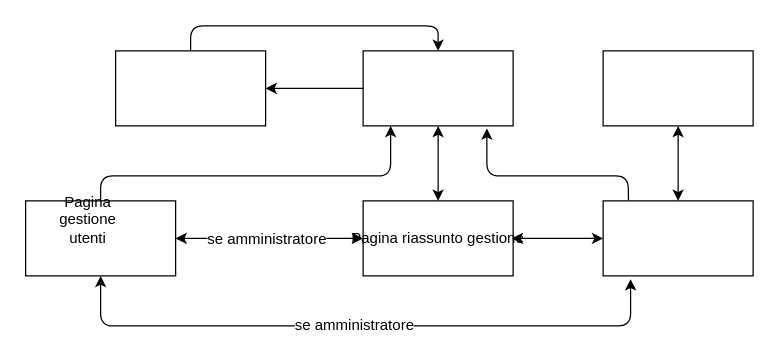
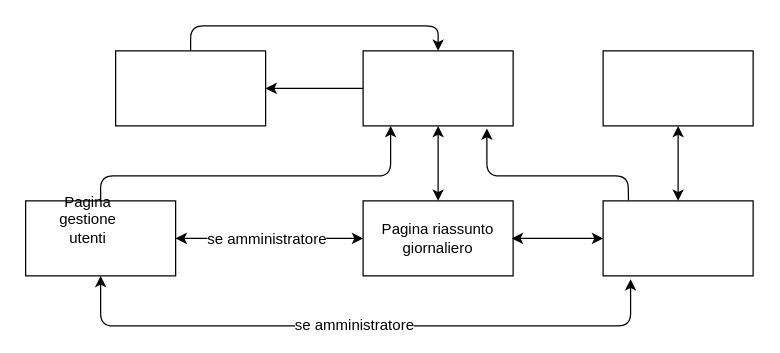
node "Pagina riassunto gestione": label "Pagina riassunto gestione" -> "Pagina riassunto giornaliero"
